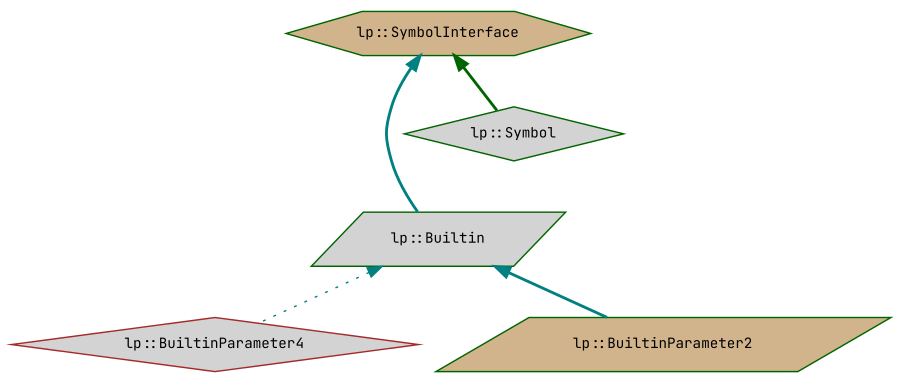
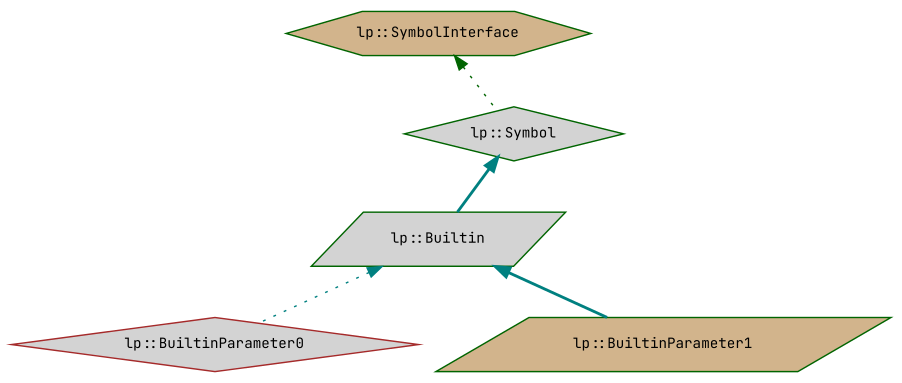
edge "lp::Symbol" -> "lp::SymbolInterface": style bold -> dotted
edge "lp::Builtin" -> "lp::SymbolInterface": now "lp::Builtin" -> "lp::Symbol"
node "lp::BuiltinParameter4": label "lp::BuiltinParameter4" -> "lp::BuiltinParameter0"
node "lp::BuiltinParameter2": label "lp::BuiltinParameter2" -> "lp::BuiltinParameter1"
